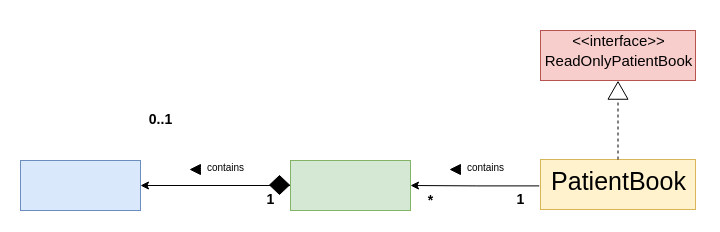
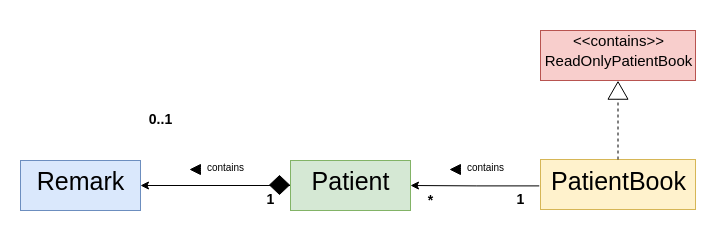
node "<<interface>>": label "<<interface>>" -> "<<contains>>"
node "Remark": added
node "Patient": added
